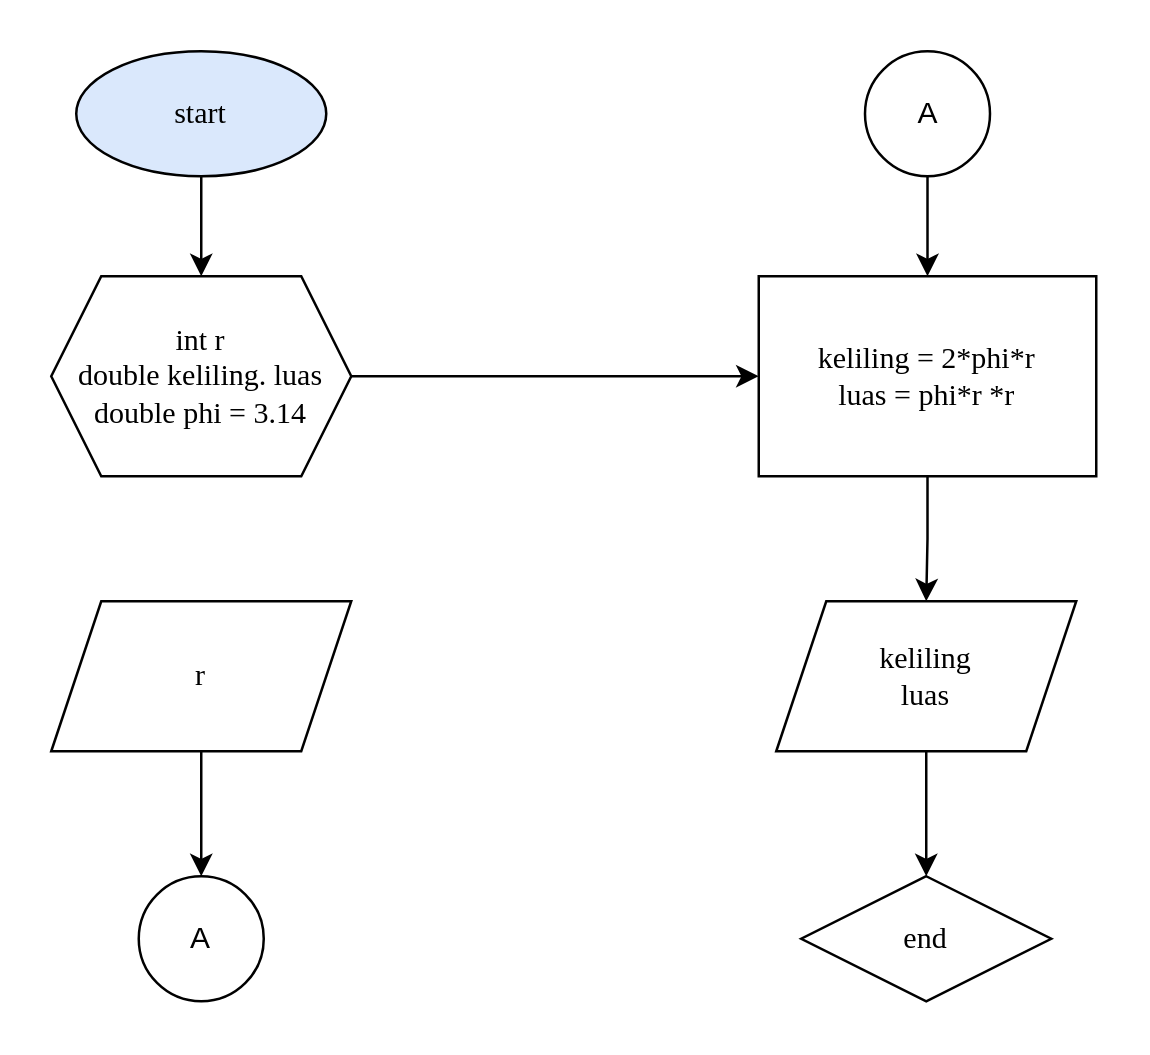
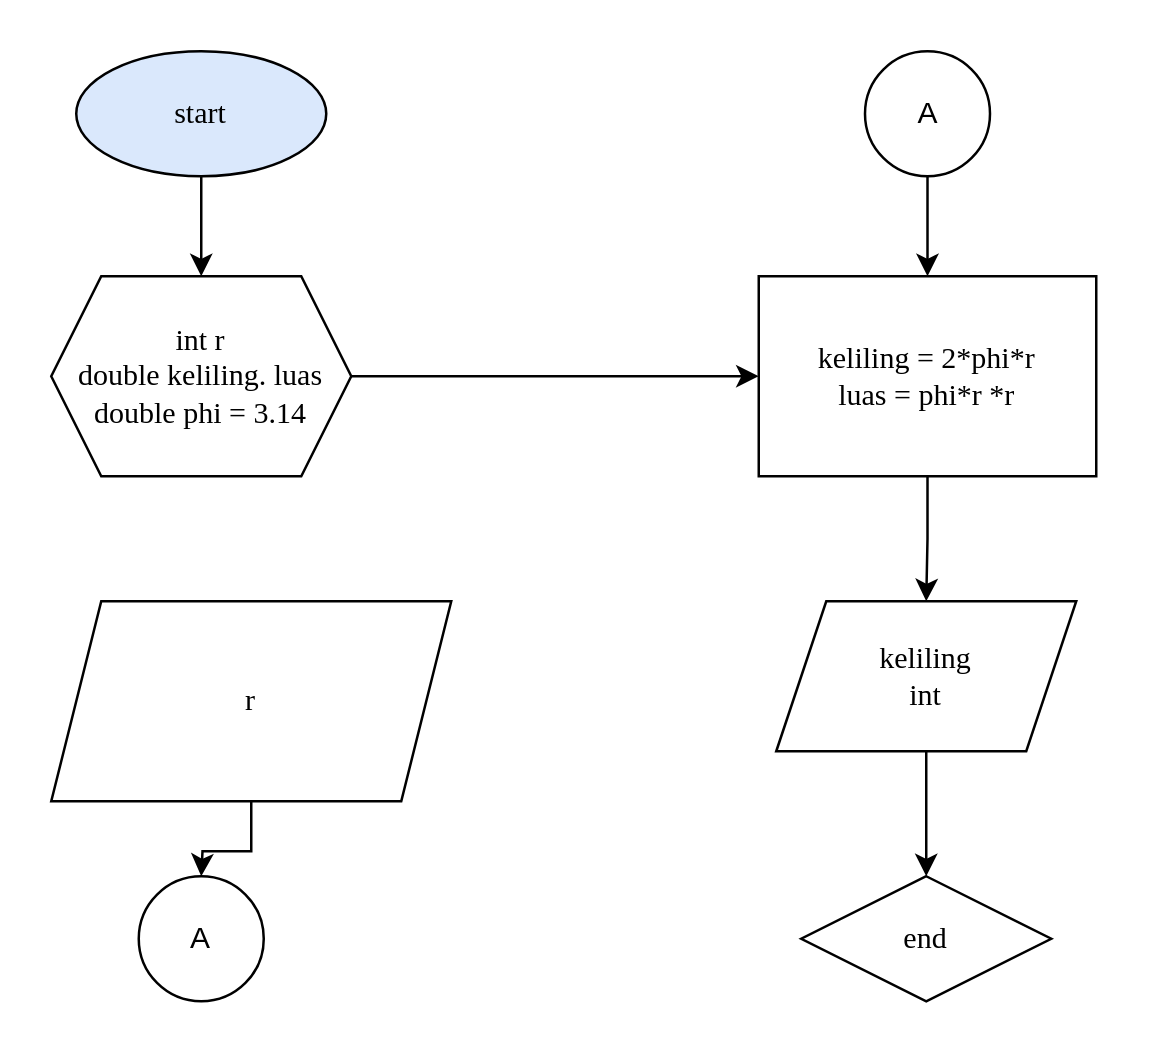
node "r": size 300x150 -> 400x200
node "kelilingluas": label "kelilingluas" -> "kelilingint"
